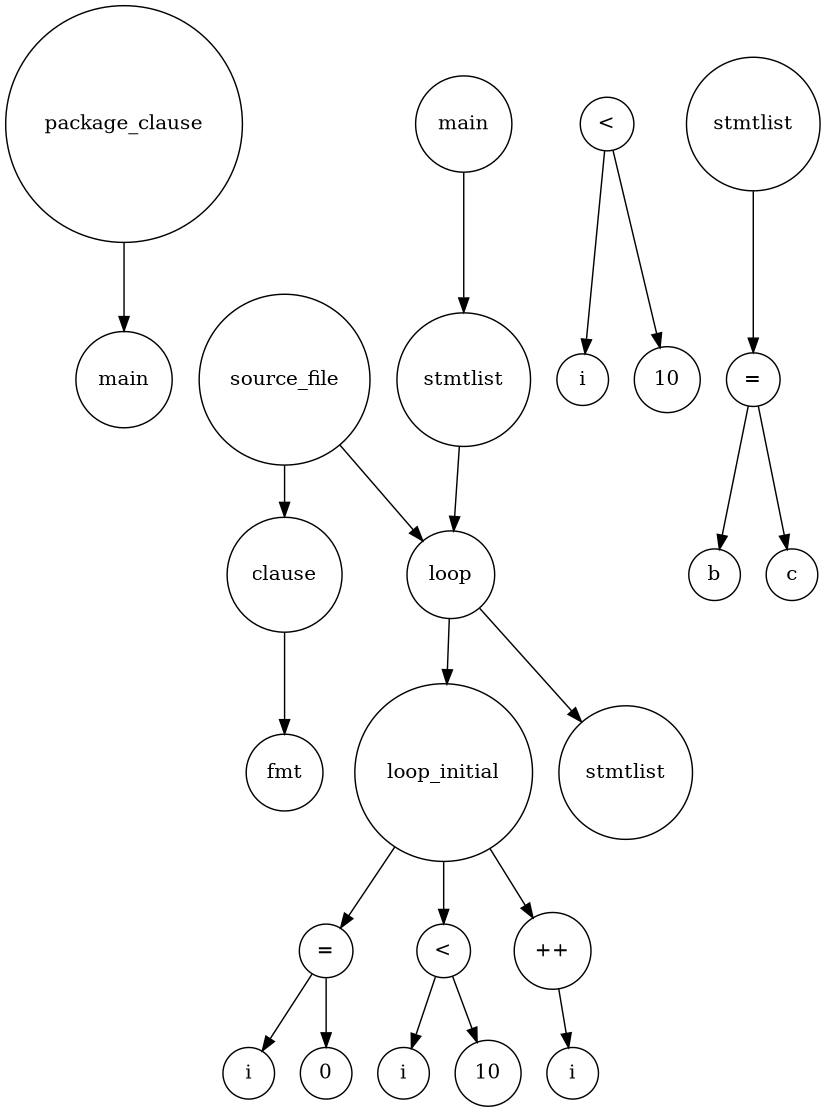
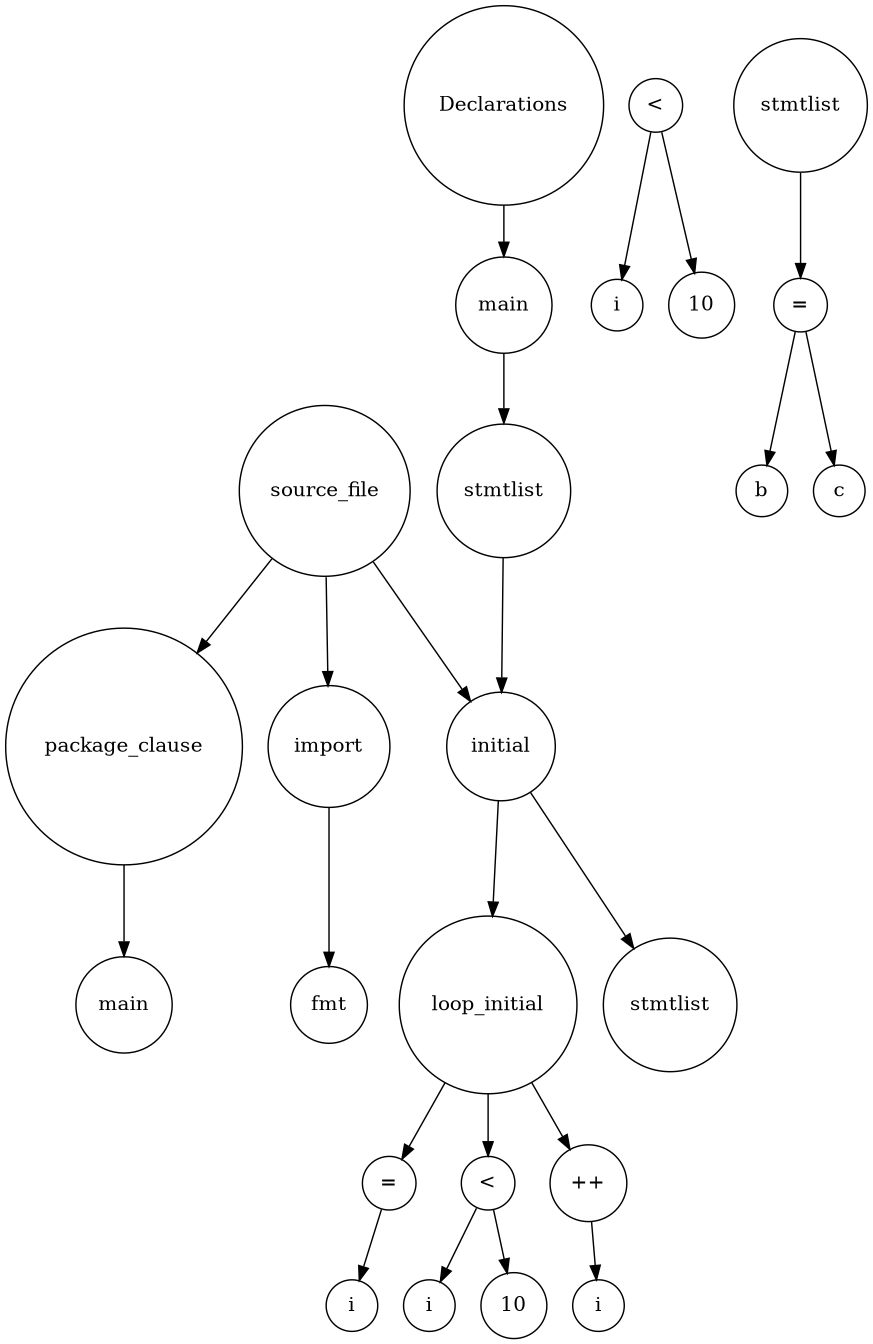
node "Declarations": added
node "clause": label "clause" -> "import"
node "loop": label "loop" -> "initial"
edge "source_file" -> "package_clause": added
node "0": removed
